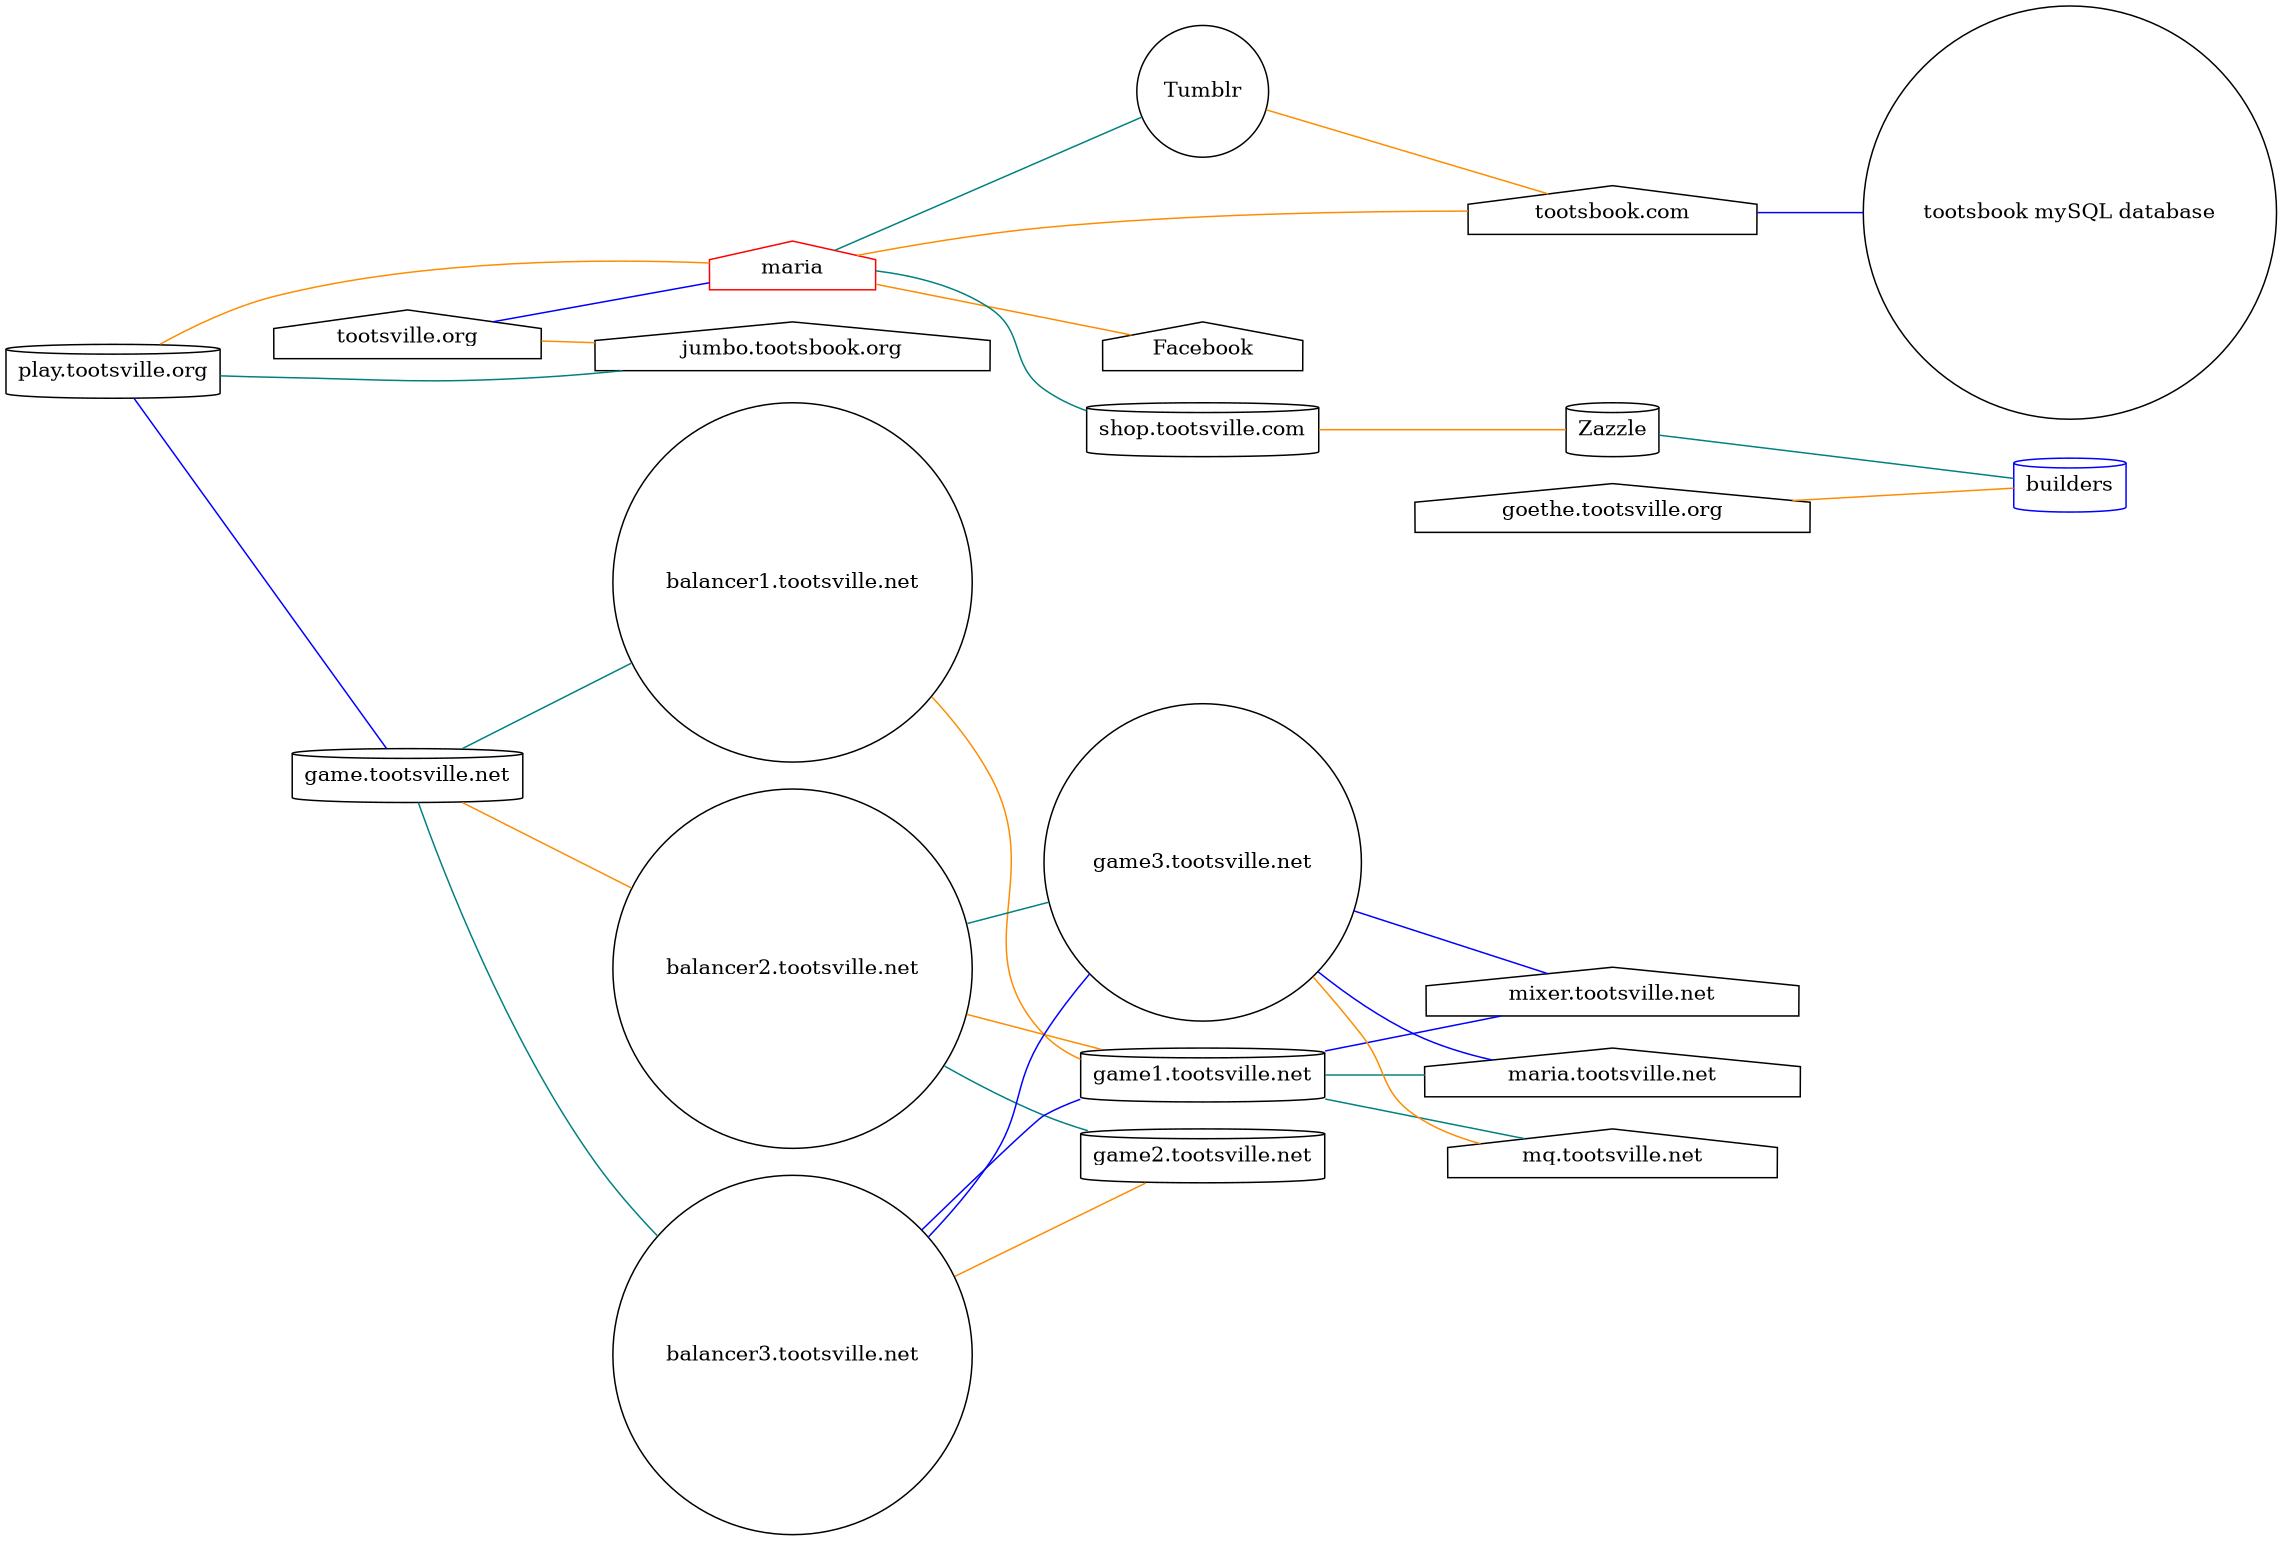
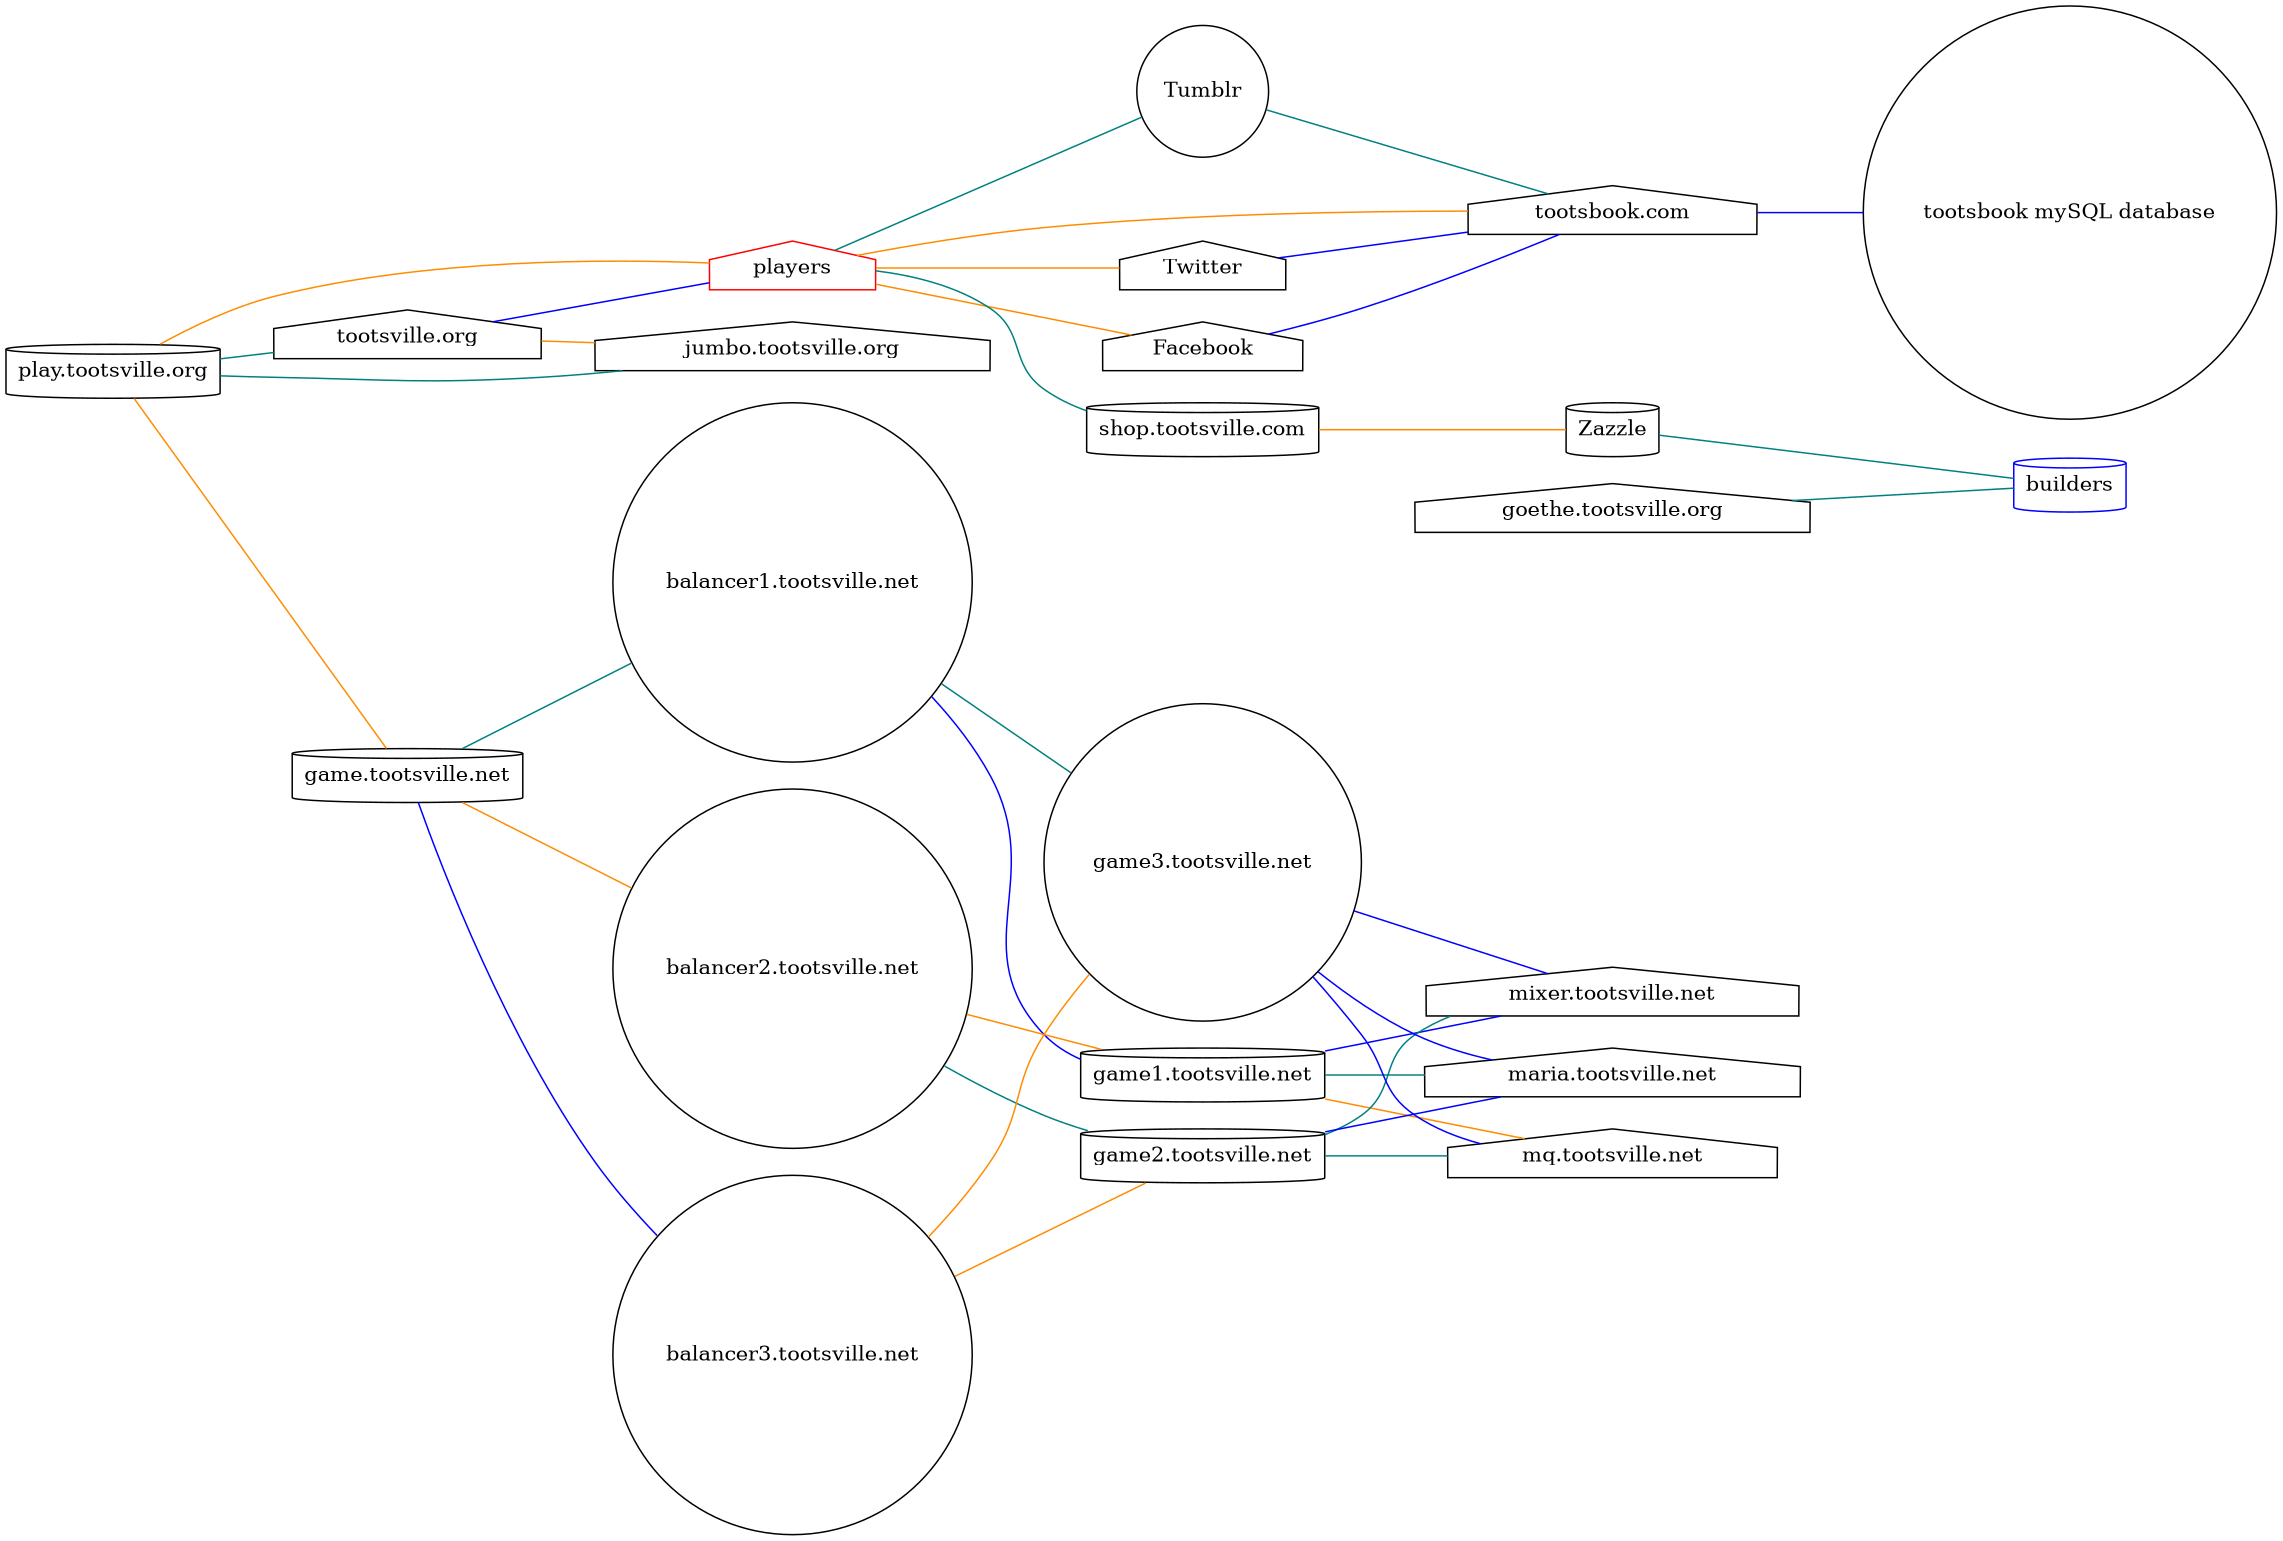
edge "Tumblr" -- "tootsbook.com": color darkorange -> teal
node "maria": label "maria" -> "players"
node "Twitter": added
edge "tootsbook.com" -- "Facebook": added
node "jumbo.tootsbook.org": label "jumbo.tootsbook.org" -> "jumbo.tootsville.org"
edge "tootsville.org" -- "play.tootsville.org": added
edge "builders" -- "goethe.tootsville.org": color darkorange -> teal
edge "play.tootsville.org" -- "game.tootsville.net": color blue -> darkorange
edge "balancer1.tootsville.net" -- "game1.tootsville.net": color darkorange -> blue
edge "game3.tootsville.net" -- "balancer2.tootsville.net": now "game3.tootsville.net" -- "balancer1.tootsville.net"
edge "game.tootsville.net" -- "balancer3.tootsville.net": color teal -> blue
edge "mixer.tootsville.net" -- "game2.tootsville.net": added
edge "game3.tootsville.net" -- "mq.tootsville.net": color darkorange -> blue
edge "maria.tootsville.net" -- "game2.tootsville.net": added
edge "game3.tootsville.net" -- "balancer3.tootsville.net": color blue -> darkorange
edge "game1.tootsville.net" -- "mq.tootsville.net": color teal -> darkorange
edge "game1.tootsville.net" -- "balancer3.tootsville.net": removed
edge "game2.tootsville.net" -- "mq.tootsville.net": added
